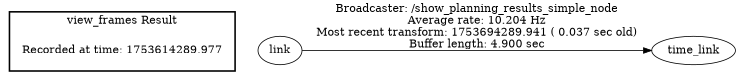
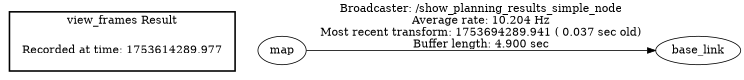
node "link": label "link" -> "map"
node "time_link": label "time_link" -> "base_link"
